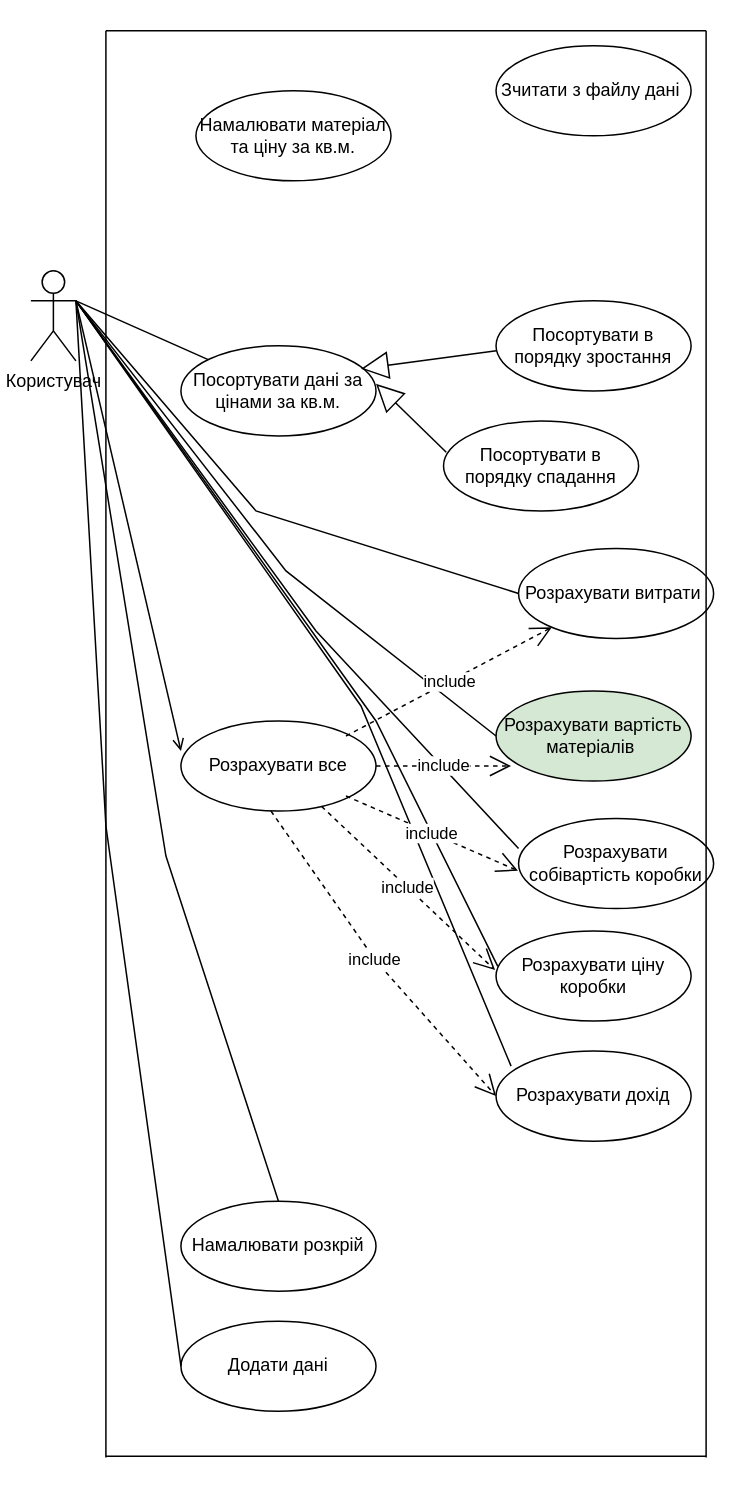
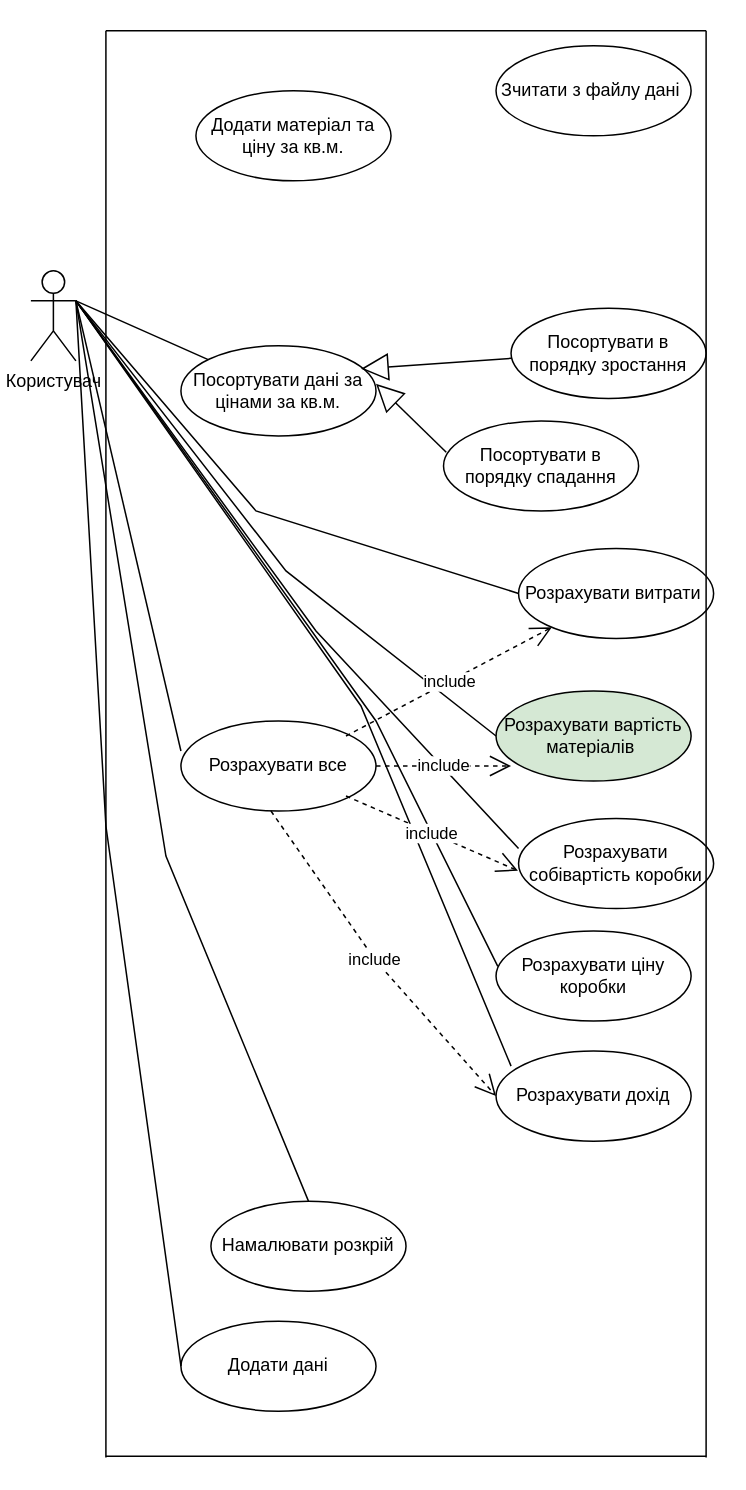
node "Намалювати матеріал та ціну за кв.м.": label "Намалювати матеріал та ціну за кв.м." -> "Додати матеріал та ціну за кв.м."
node "Посортувати в порядку зростання": moved (593, 346) -> (608, 353)
edge "Користувач" -> "Розрахувати все": arrowhead open -> none
edge "Розрахувати все" -> "Розрахувати ціну коробки": removed, label "include"
node "Намалювати розкрій": moved (278, 1246) -> (308, 1246)
